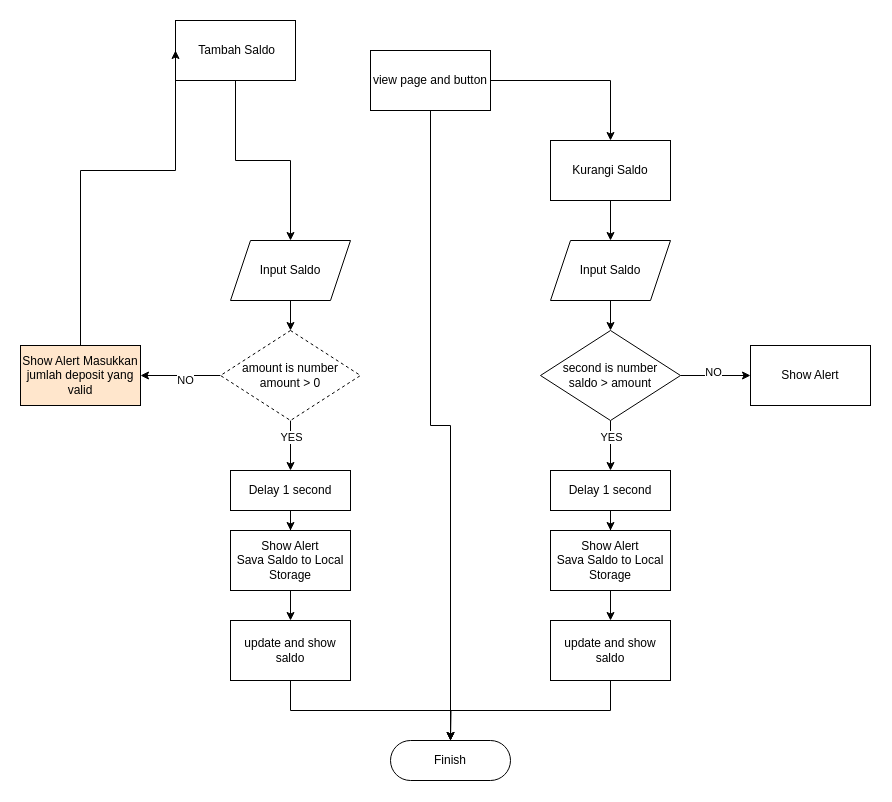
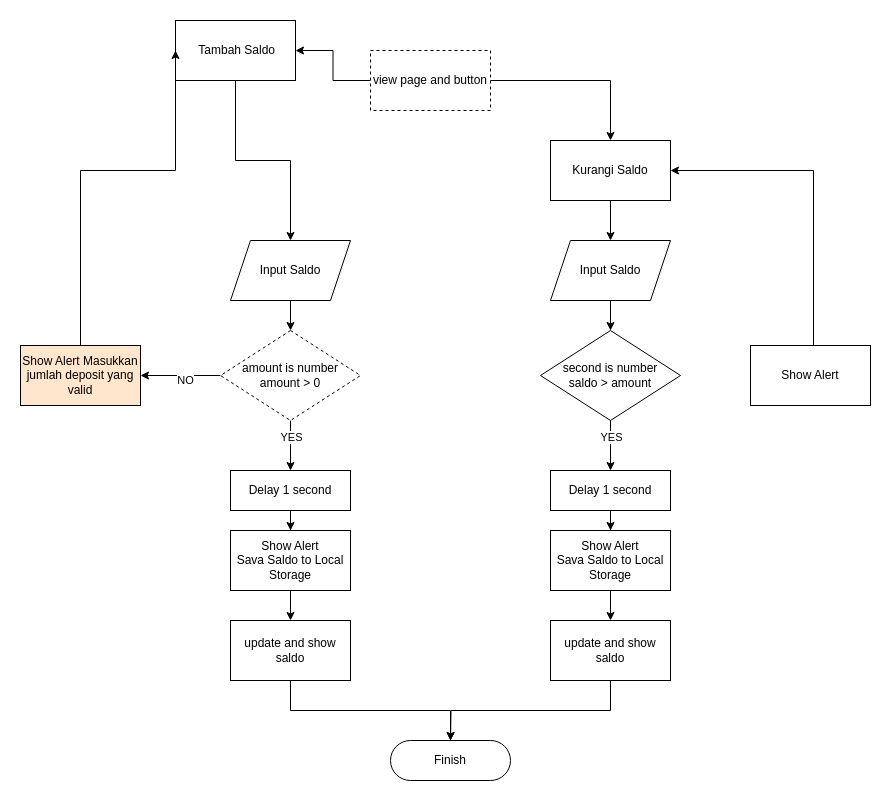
node "view page and button": style solid -> dashed
edge "Show Alert" -> "Kurangi Saldo": added
edge "second is number saldo > amount" -> "Show Alert": removed, labels "NO", "No"
edge "view page and button" -> "Finish": now "view page and button" -> "Tambah Saldo"
